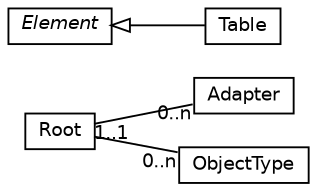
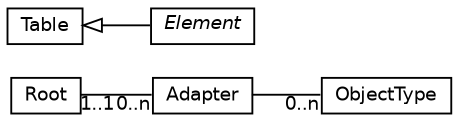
edge "Table" -> "Element": reversed
edge "Root" -- "ObjectType": now "Adapter" -- "ObjectType"
